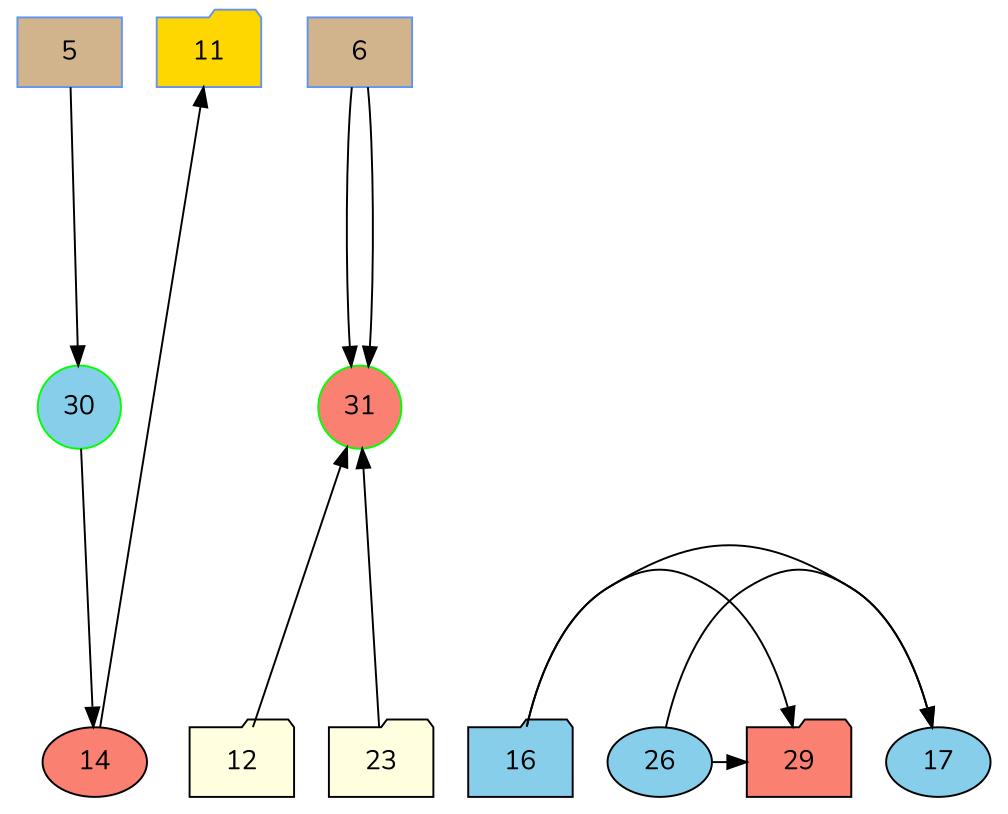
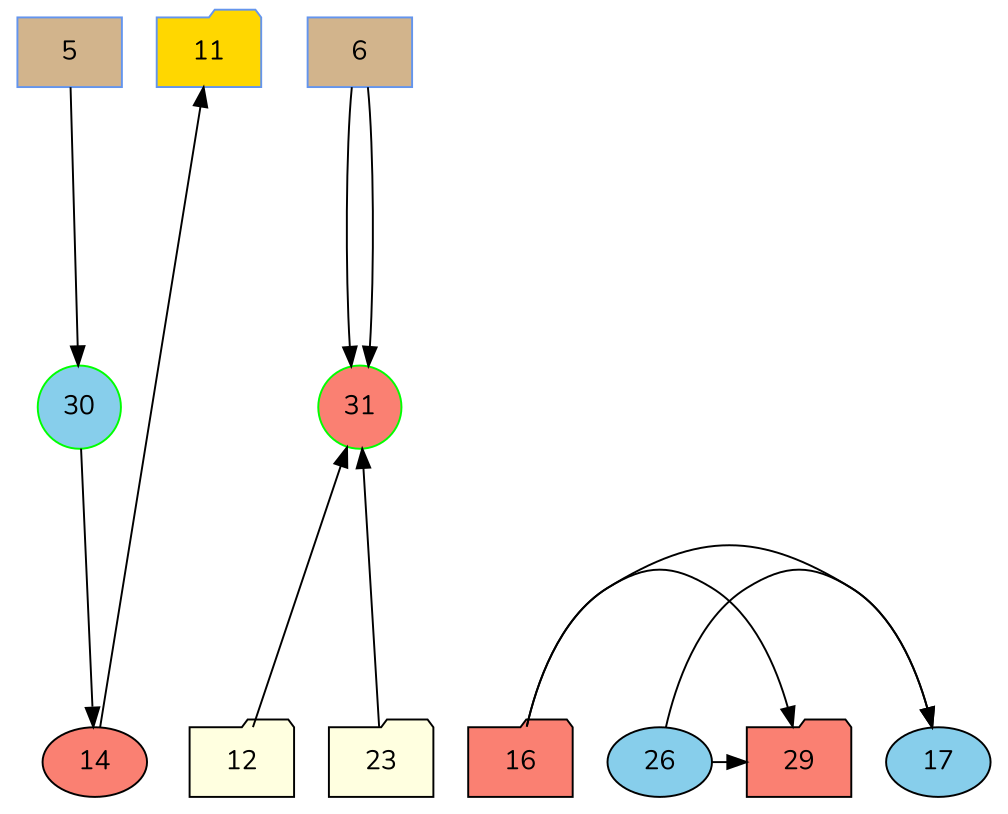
node "16": fillcolor skyblue -> salmon
